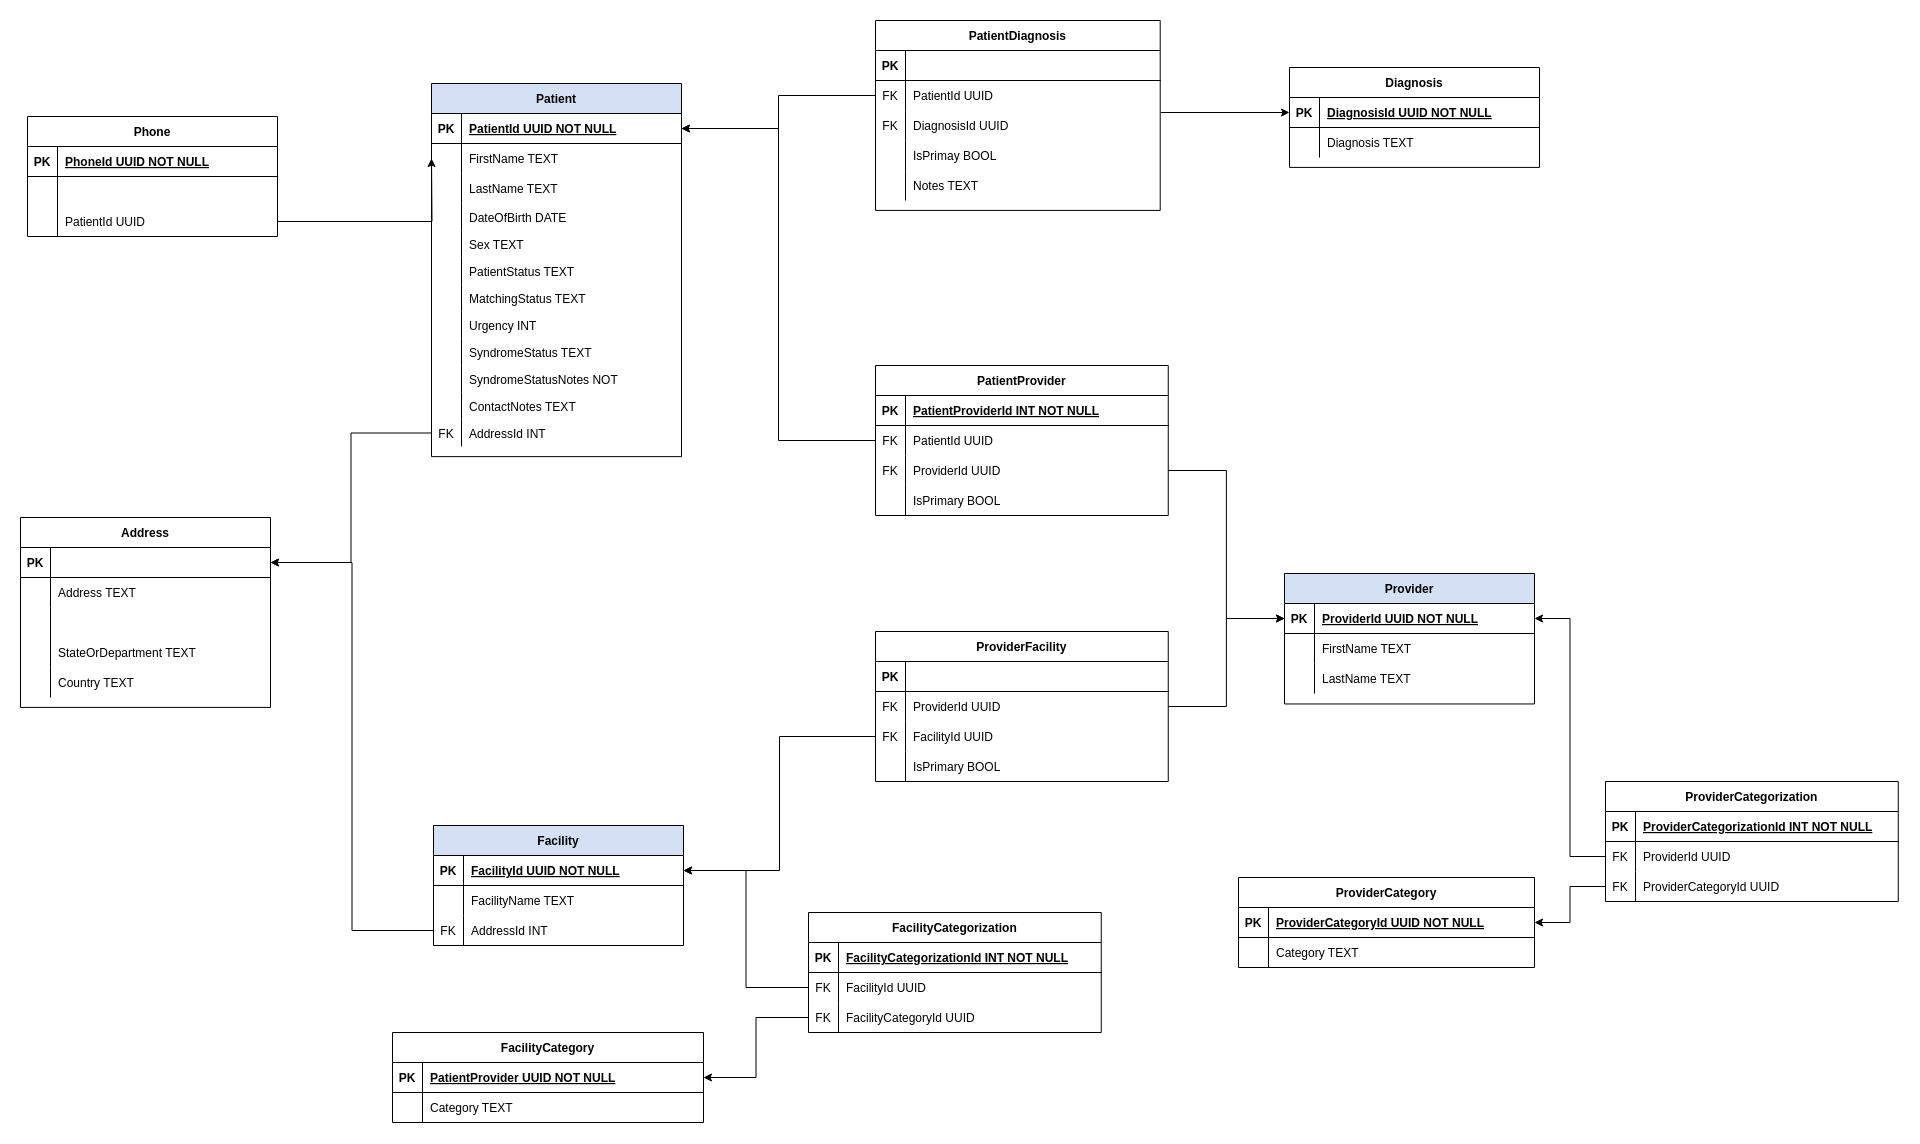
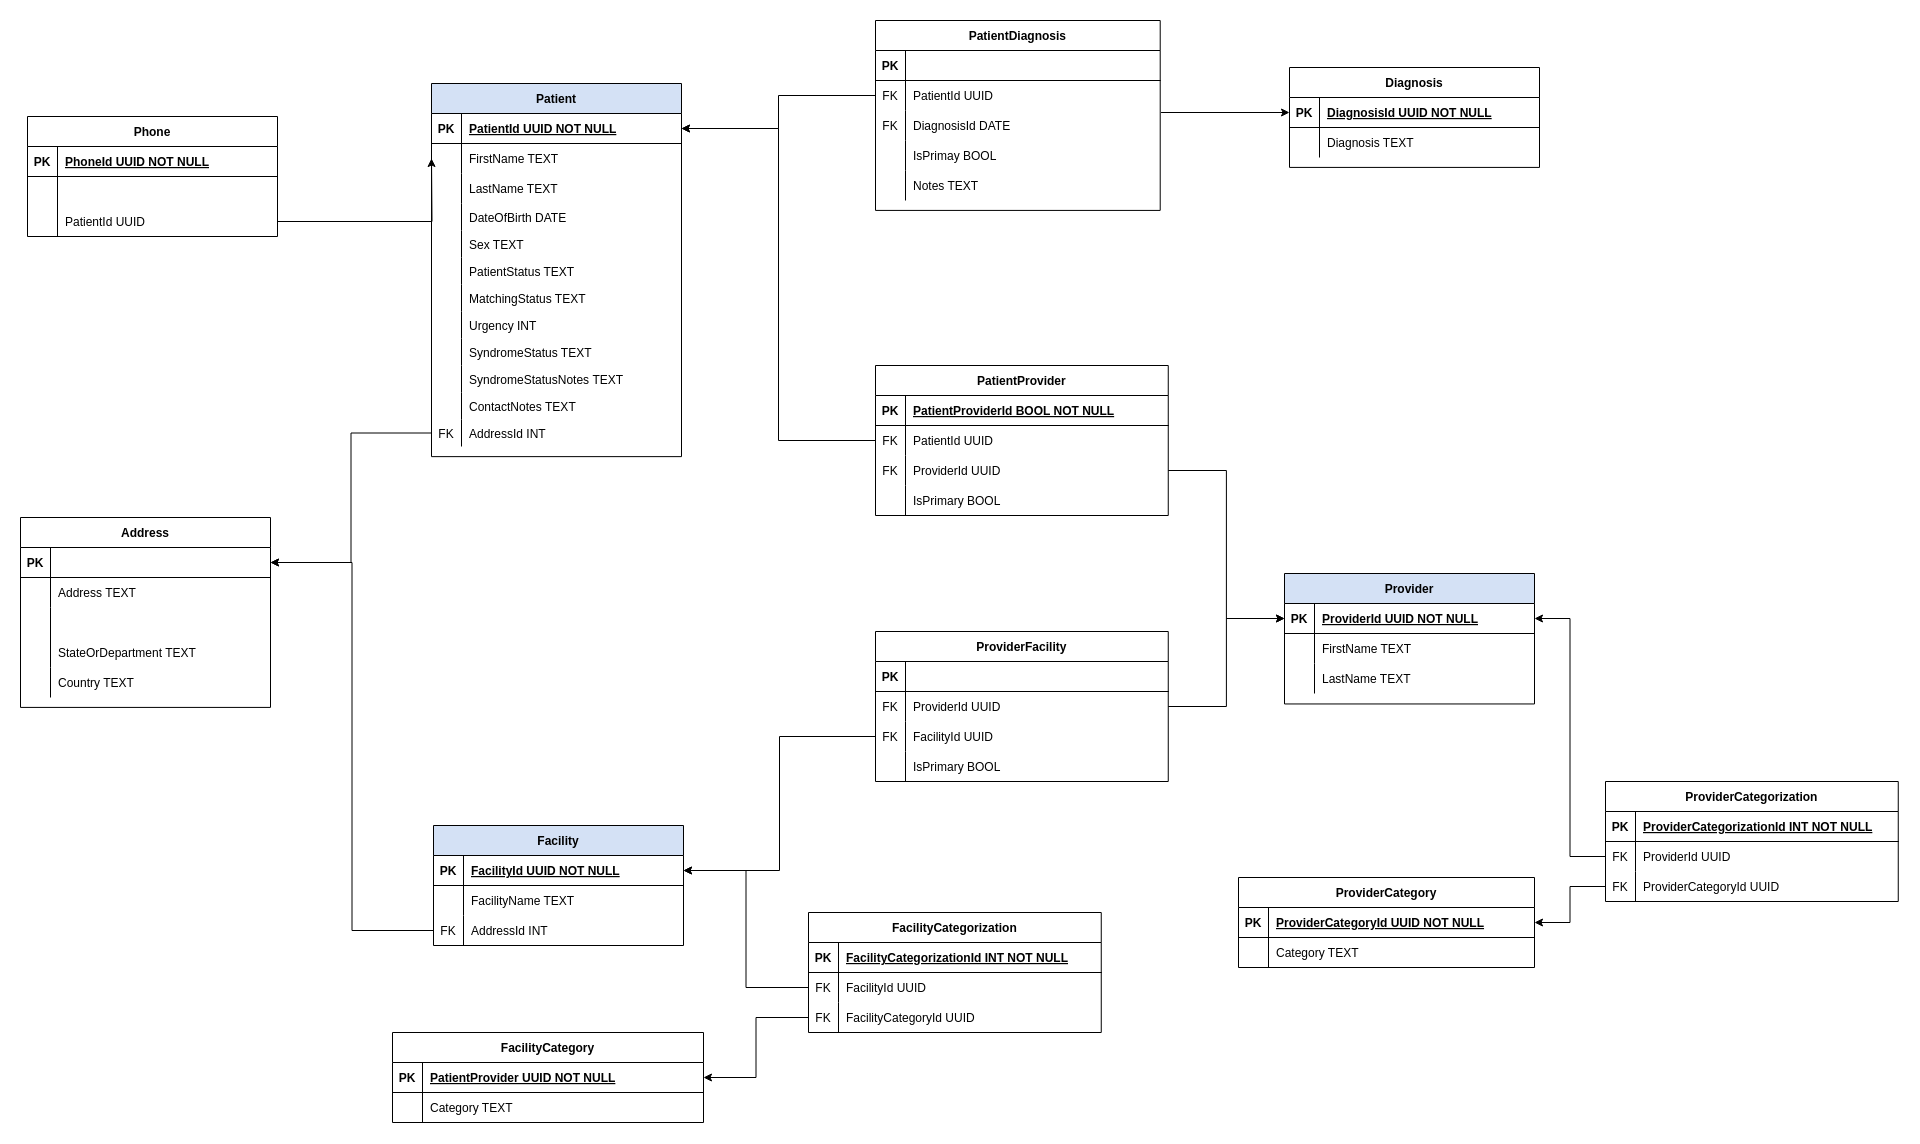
node "DiagnosisId UUID": label "DiagnosisId UUID" -> "DiagnosisId DATE"
node "SyndromeStatusNotes NOT": label "SyndromeStatusNotes NOT" -> "SyndromeStatusNotes TEXT"
node "PatientProviderId INT NOT NULL": label "PatientProviderId INT NOT NULL" -> "PatientProviderId BOOL NOT NULL"
